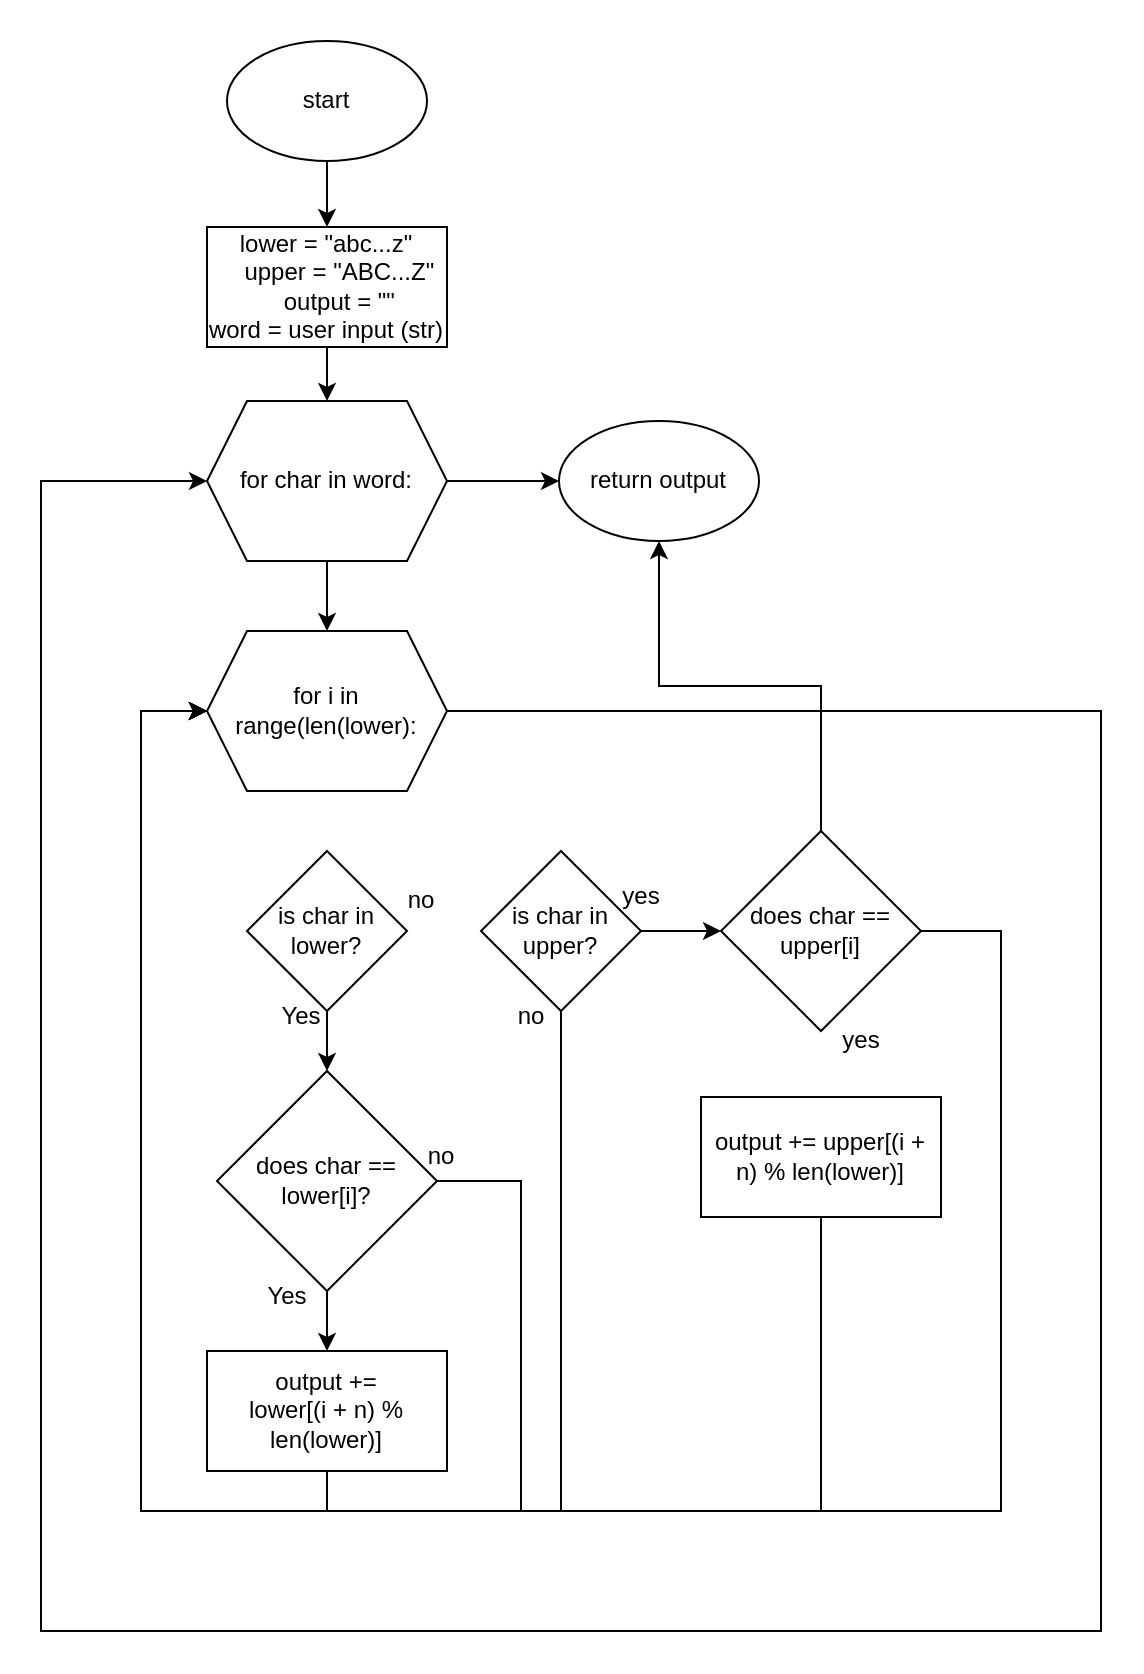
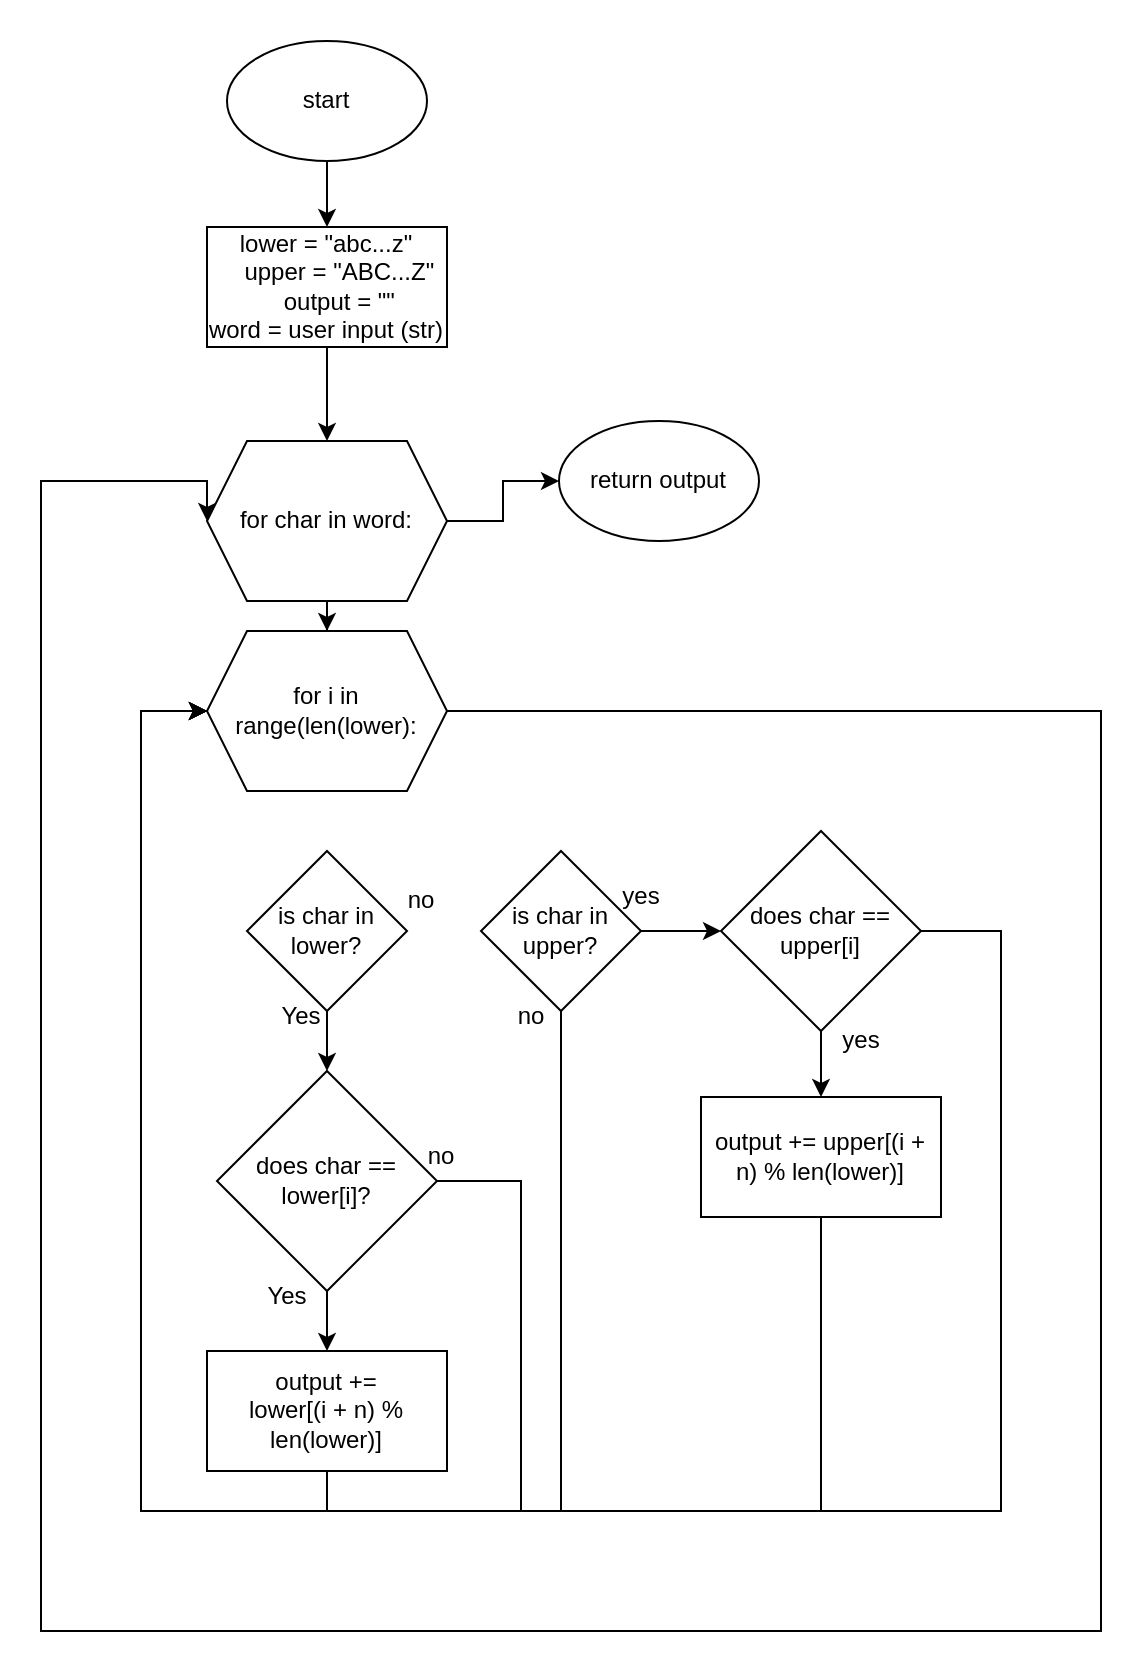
node "for char in word:": moved (327, 481) -> (327, 521)
edge "does char == upper[i]" -> "return output": now "does char == upper[i]" -> "output += upper[(i + n) % len(lower)]"
